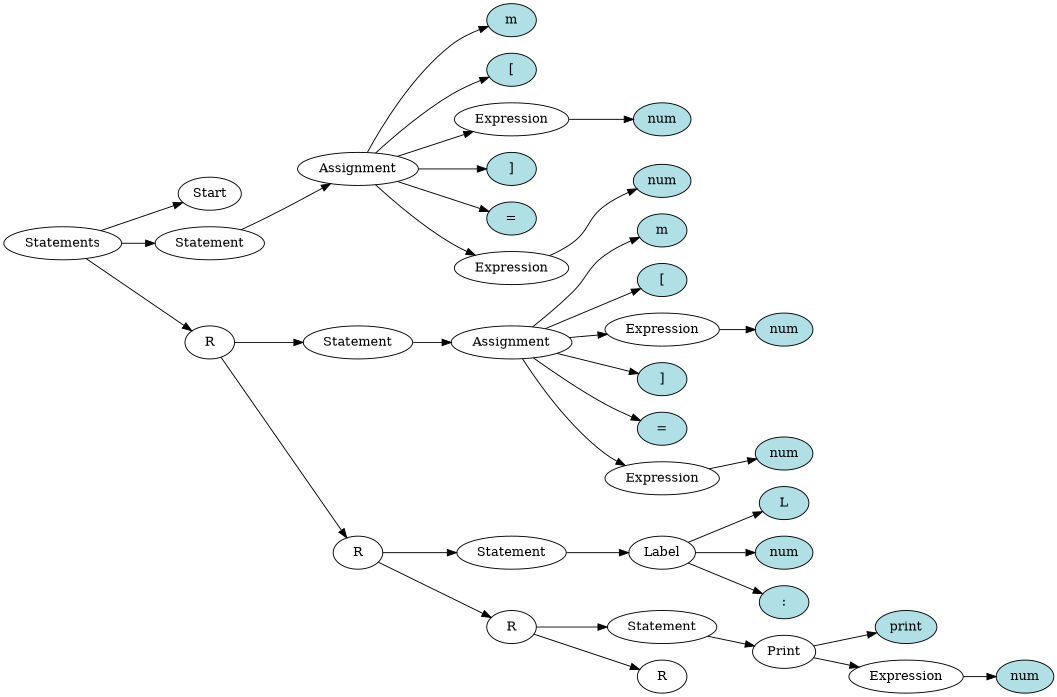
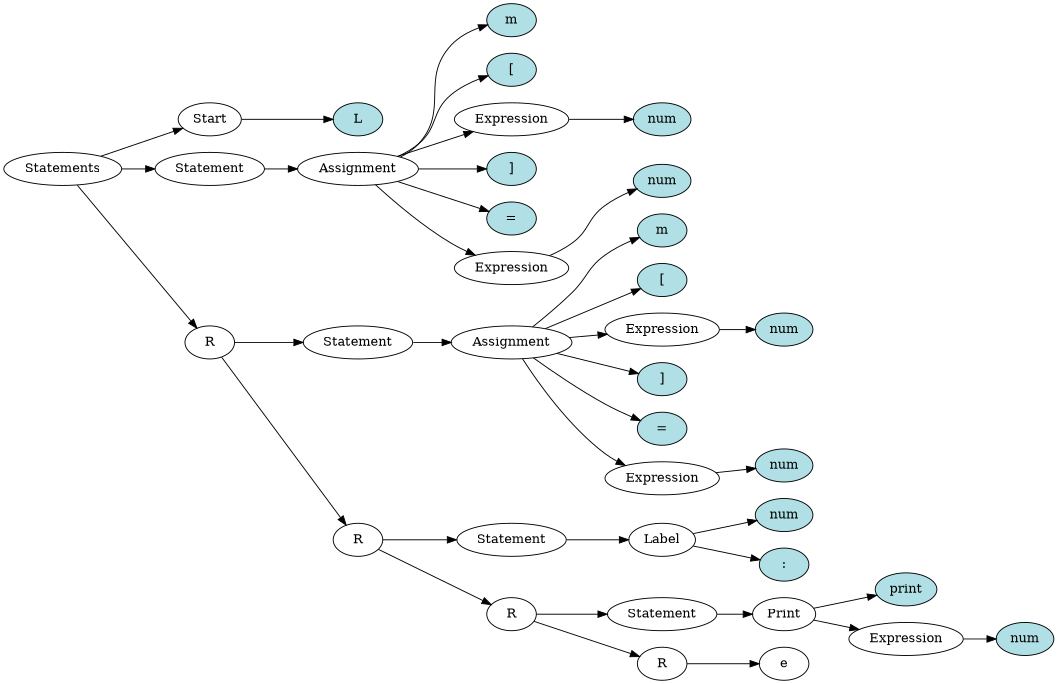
edge "Label" -> "L": now "Start" -> "L"
node "e": added
